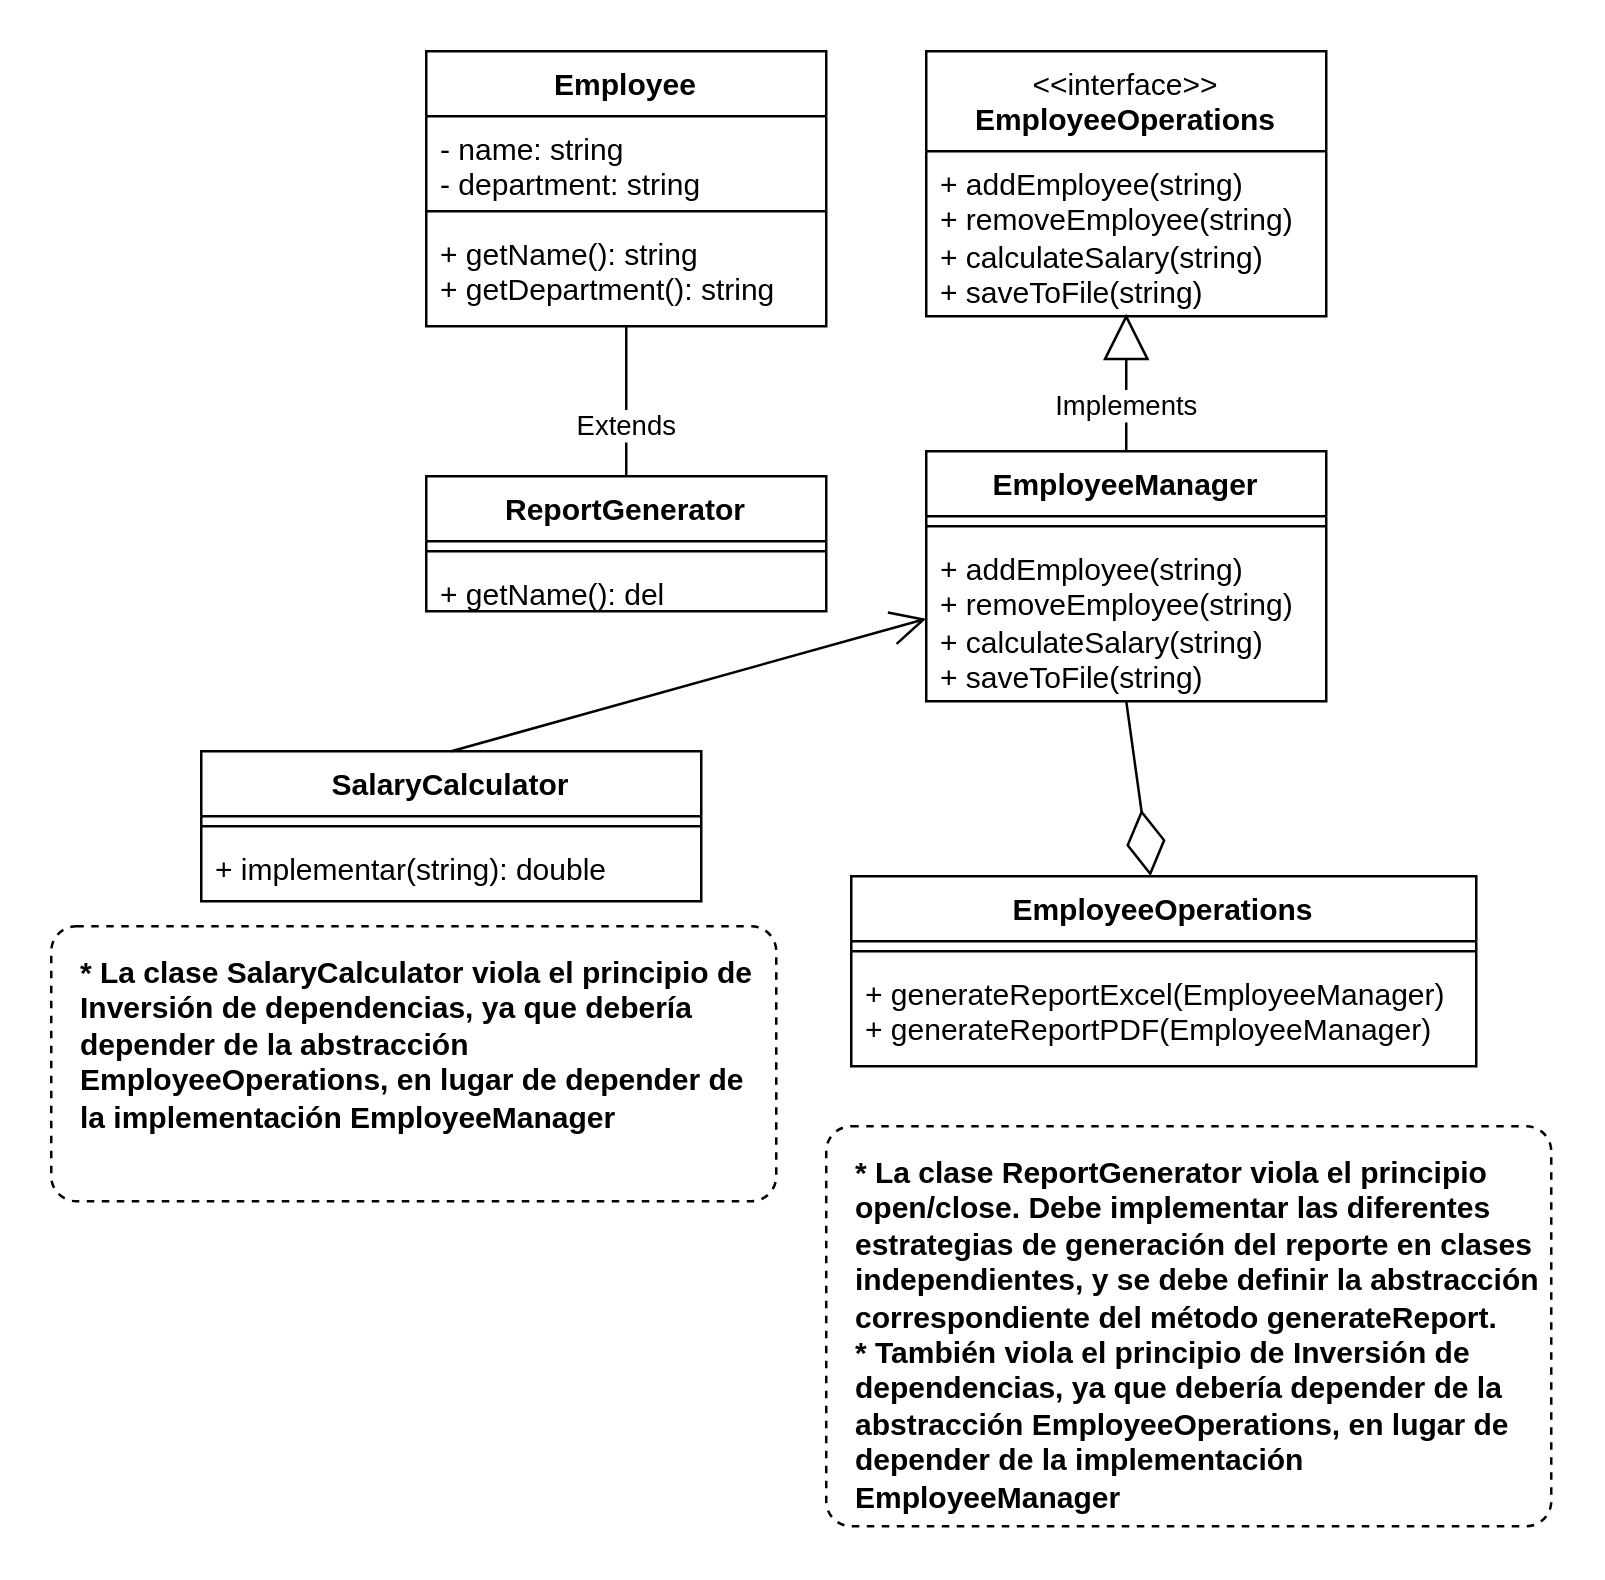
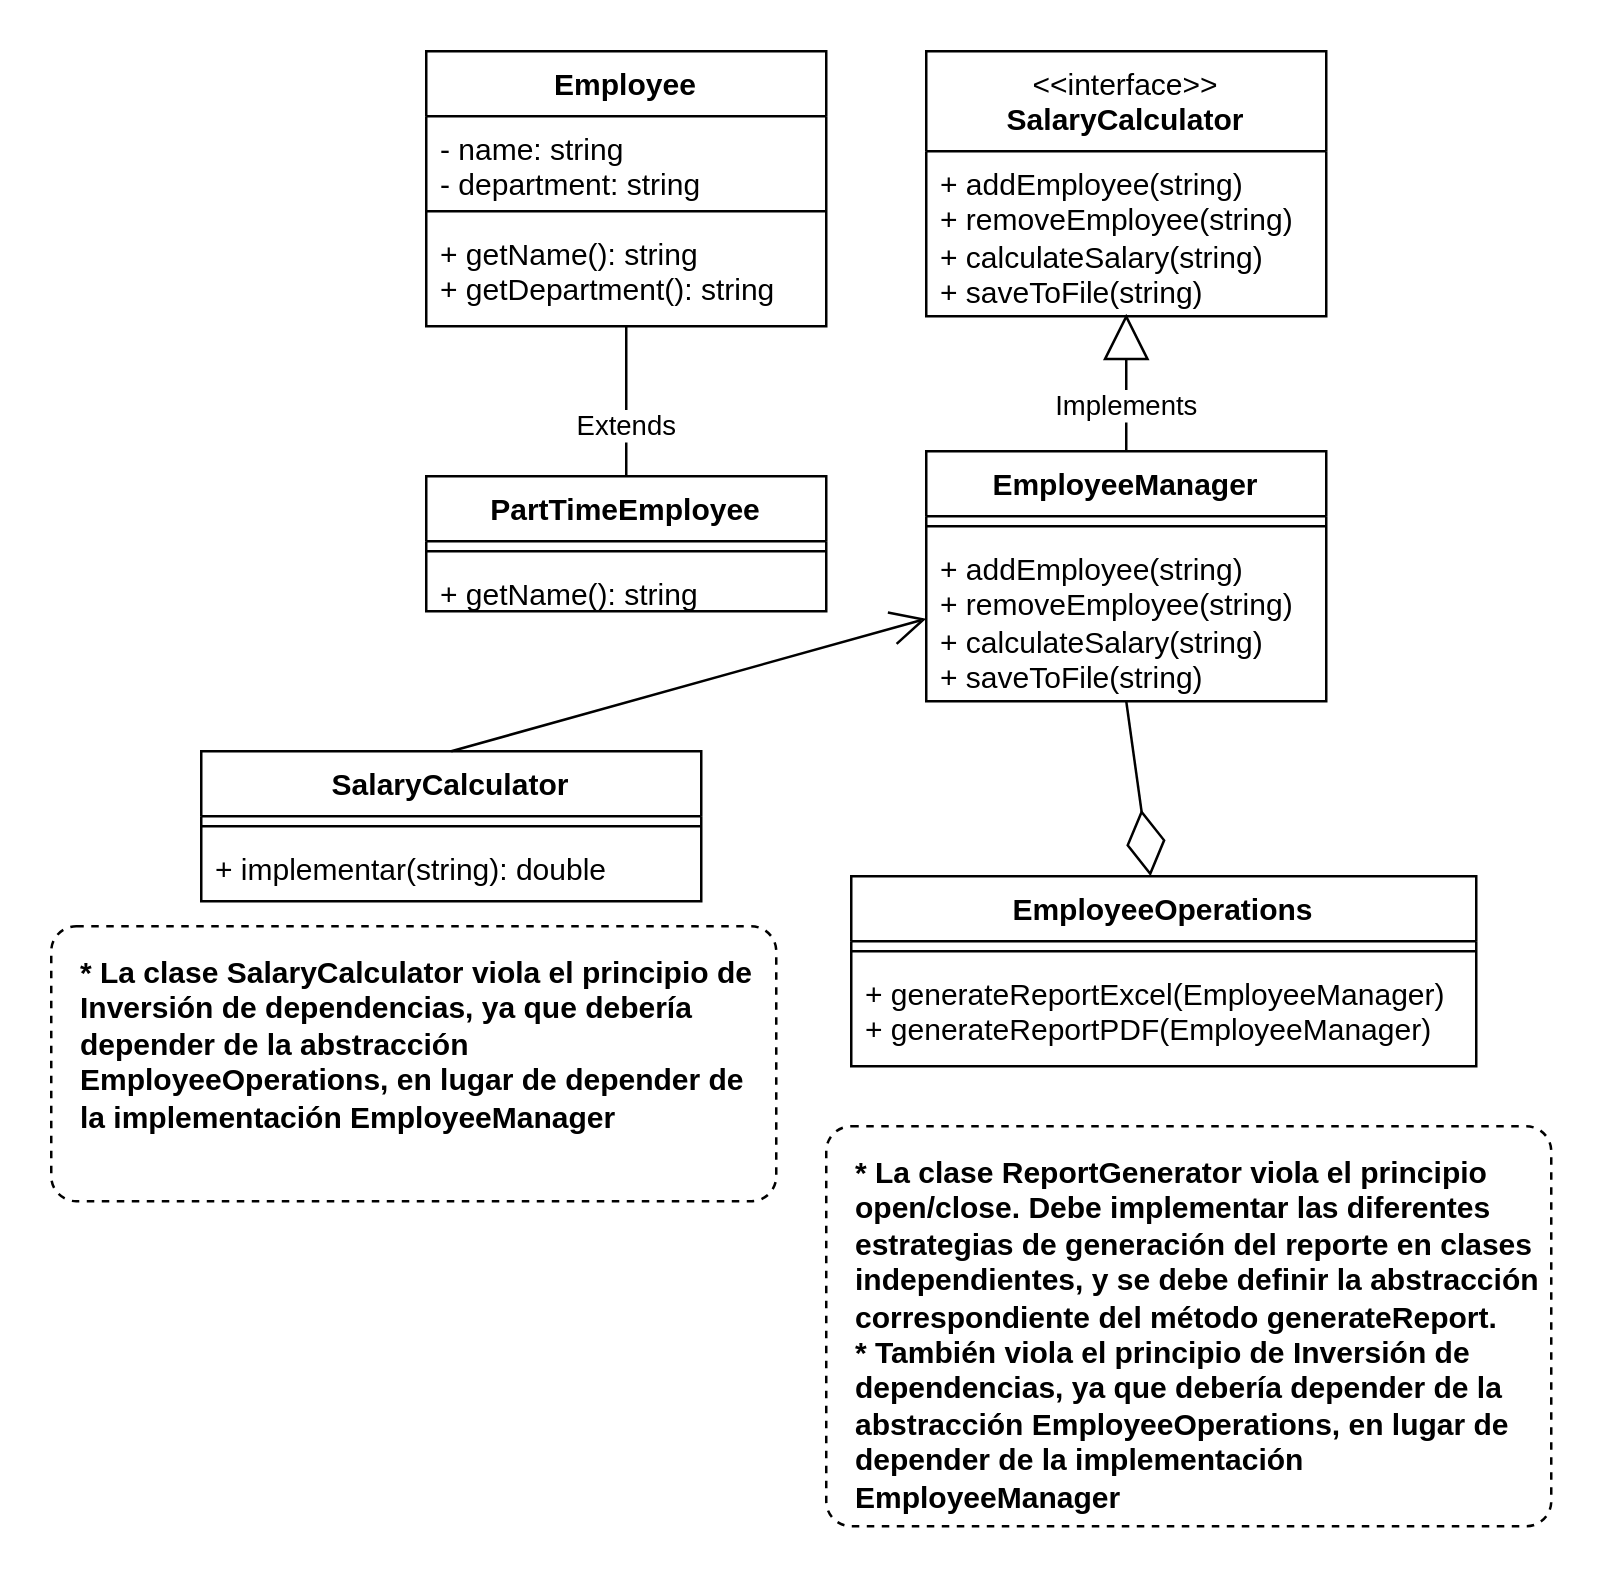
node "<<interface>> EmployeeOperations": label "<<interface>> EmployeeOperations" -> "<<interface>> SalaryCalculator"
node "ReportGenerator": label "ReportGenerator" -> "PartTimeEmployee"
node "+ getName(): del": label "+ getName(): del" -> "+ getName(): string"
